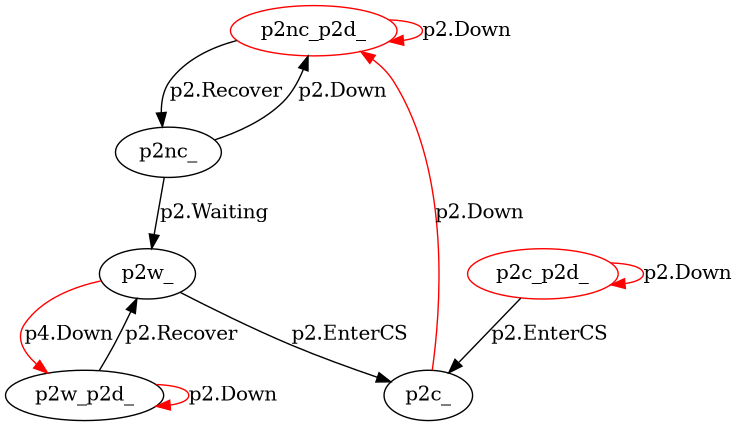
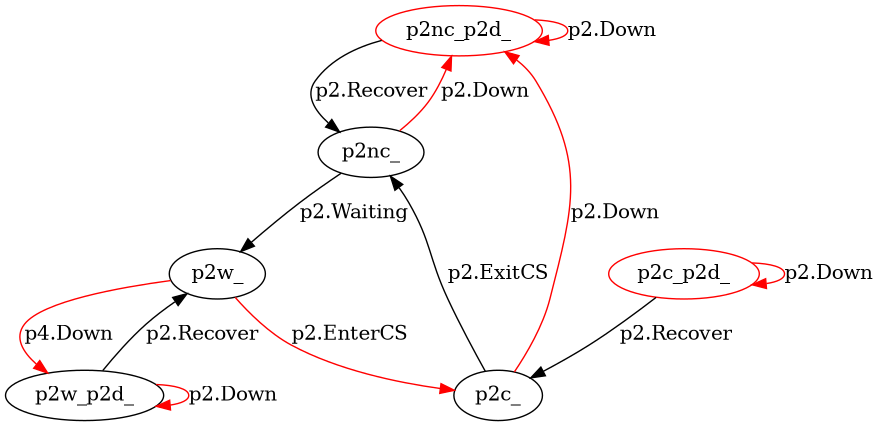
edge "p2nc_" -> "p2nc_p2d_": color black -> red
edge "p2c_" -> "p2nc_": added, label "p2.ExitCS"
edge "p2c_p2d_" -> "p2c_": label "p2.EnterCS" -> "p2.Recover"
edge "p2w_" -> "p2c_": color black -> red
